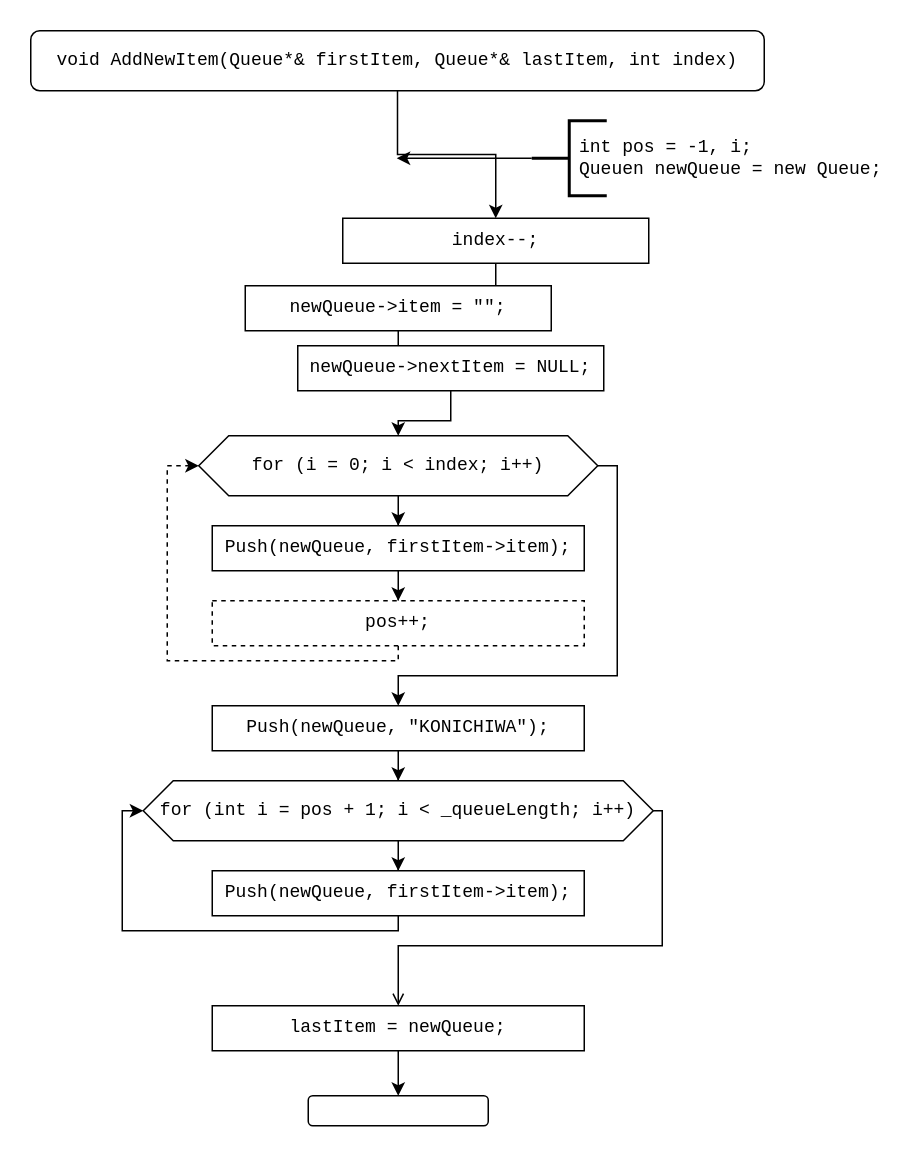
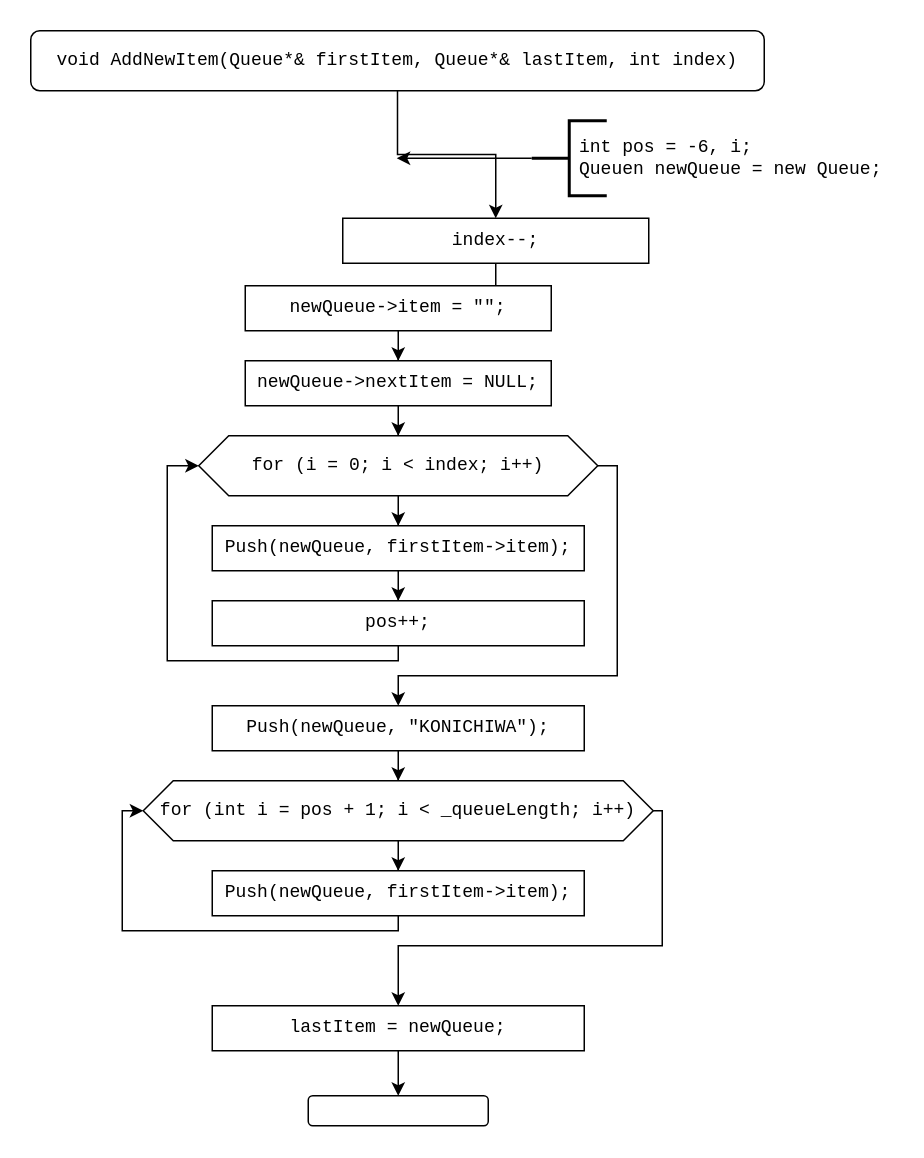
node "int pos = -1, i; Queuen newQueue = new Queue;": label "int pos = -1, i; Queuen newQueue = new Queue;" -> "int pos = -6, i; Queuen newQueue = new Queue;"
node "newQueue->nextItem = NULL;": moved (451, 368) -> (398, 383)
node "pos++;": style dashed -> solid
edge "pos++;" -> "for (i = 0; i < index; i++)": style dashed -> solid
edge "for (int i = pos + 1; i < _queueLength; i++)" -> "lastItem = newQueue;": arrowhead open -> classic
